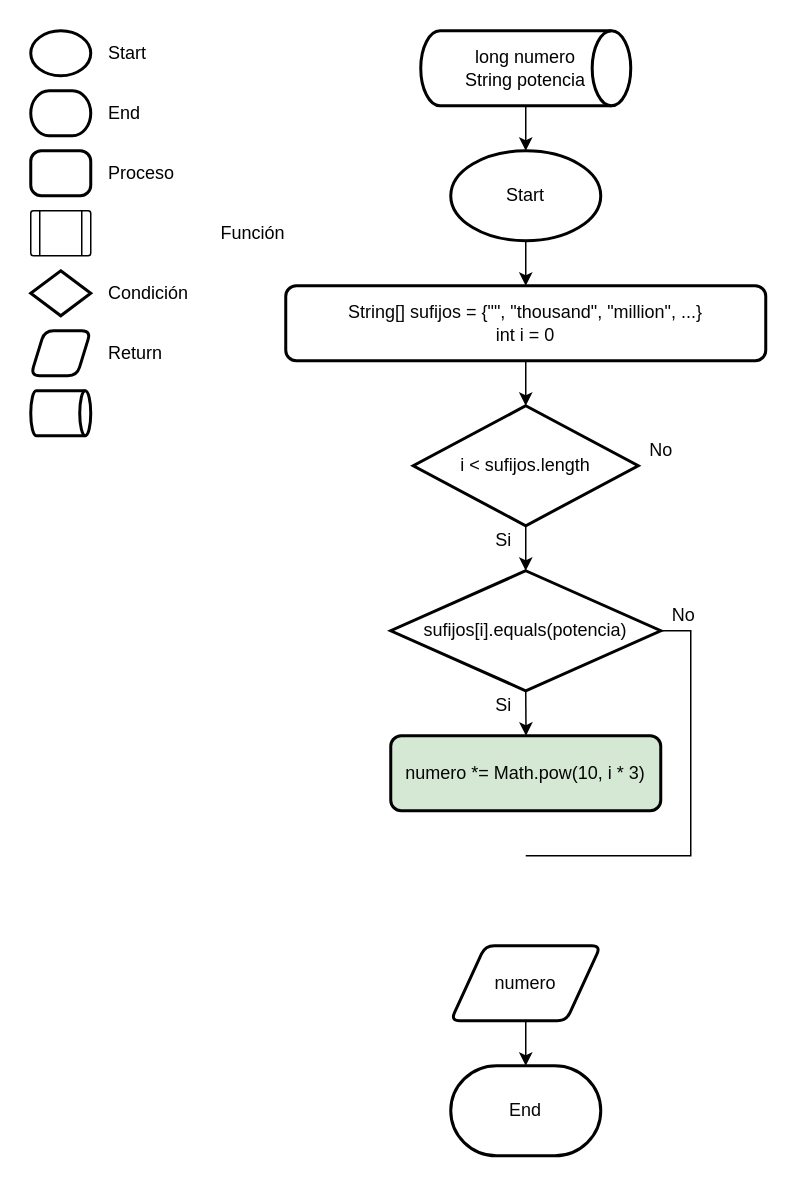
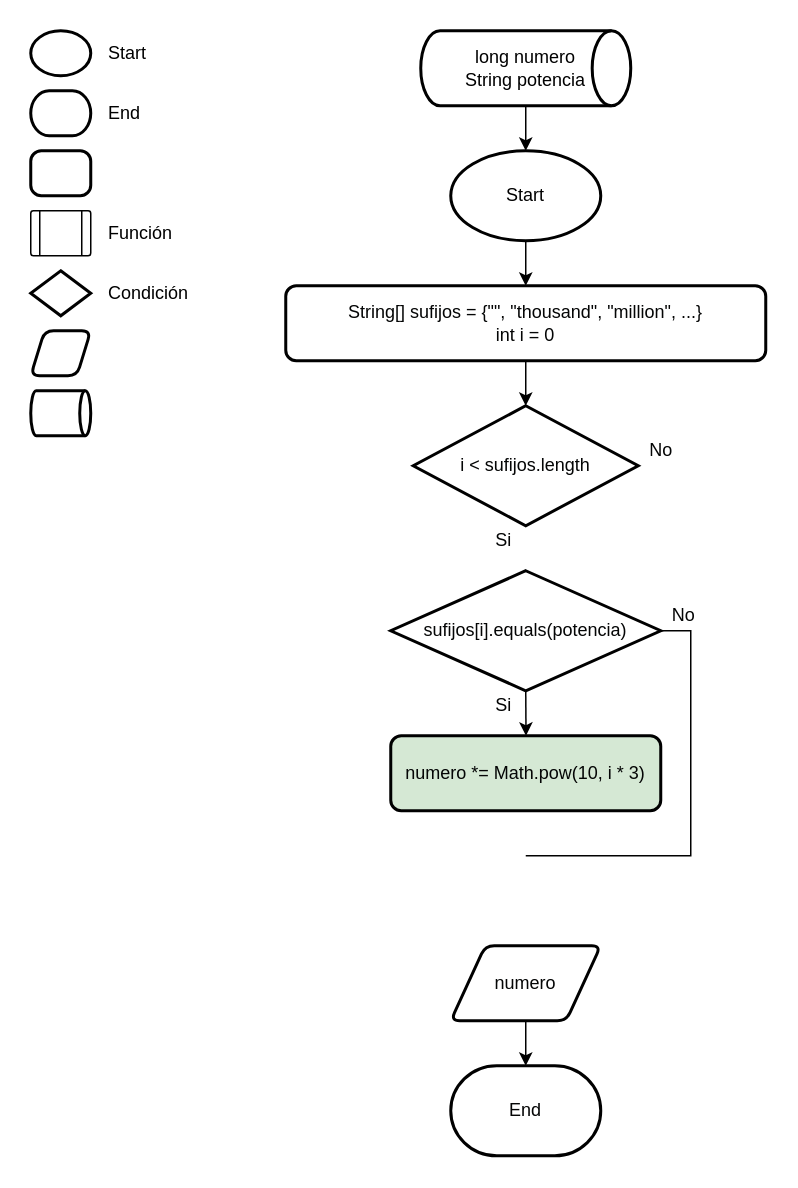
node "Proceso": removed
node "Función": moved (263, 233) -> (151, 233)
node "Return": removed
edge "i < sufijos.length" -> "sufijos[i].equals(potencia)": removed
